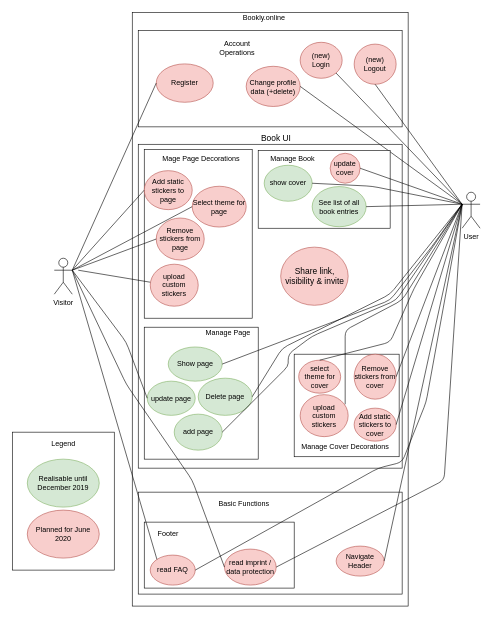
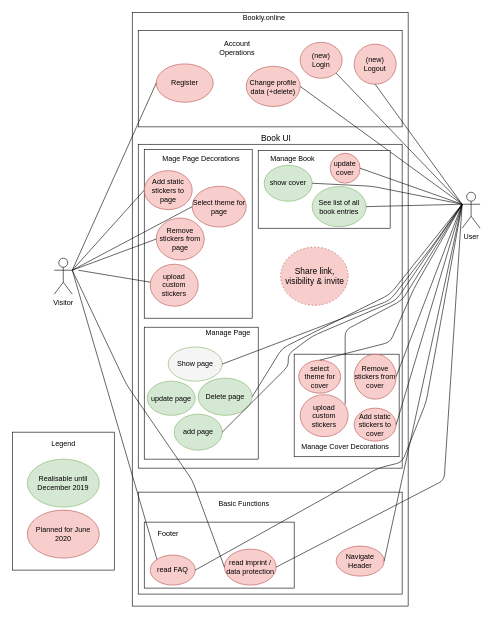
node "Share link, visibility & invite": style solid -> dashed
edge "Visitor" -- "update page": removed
node "Show page": fillcolor #d5e8d4 -> #f5f5f5
